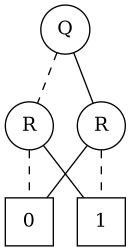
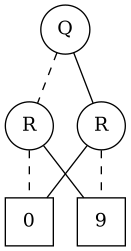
node "1": label "1" -> "9"
